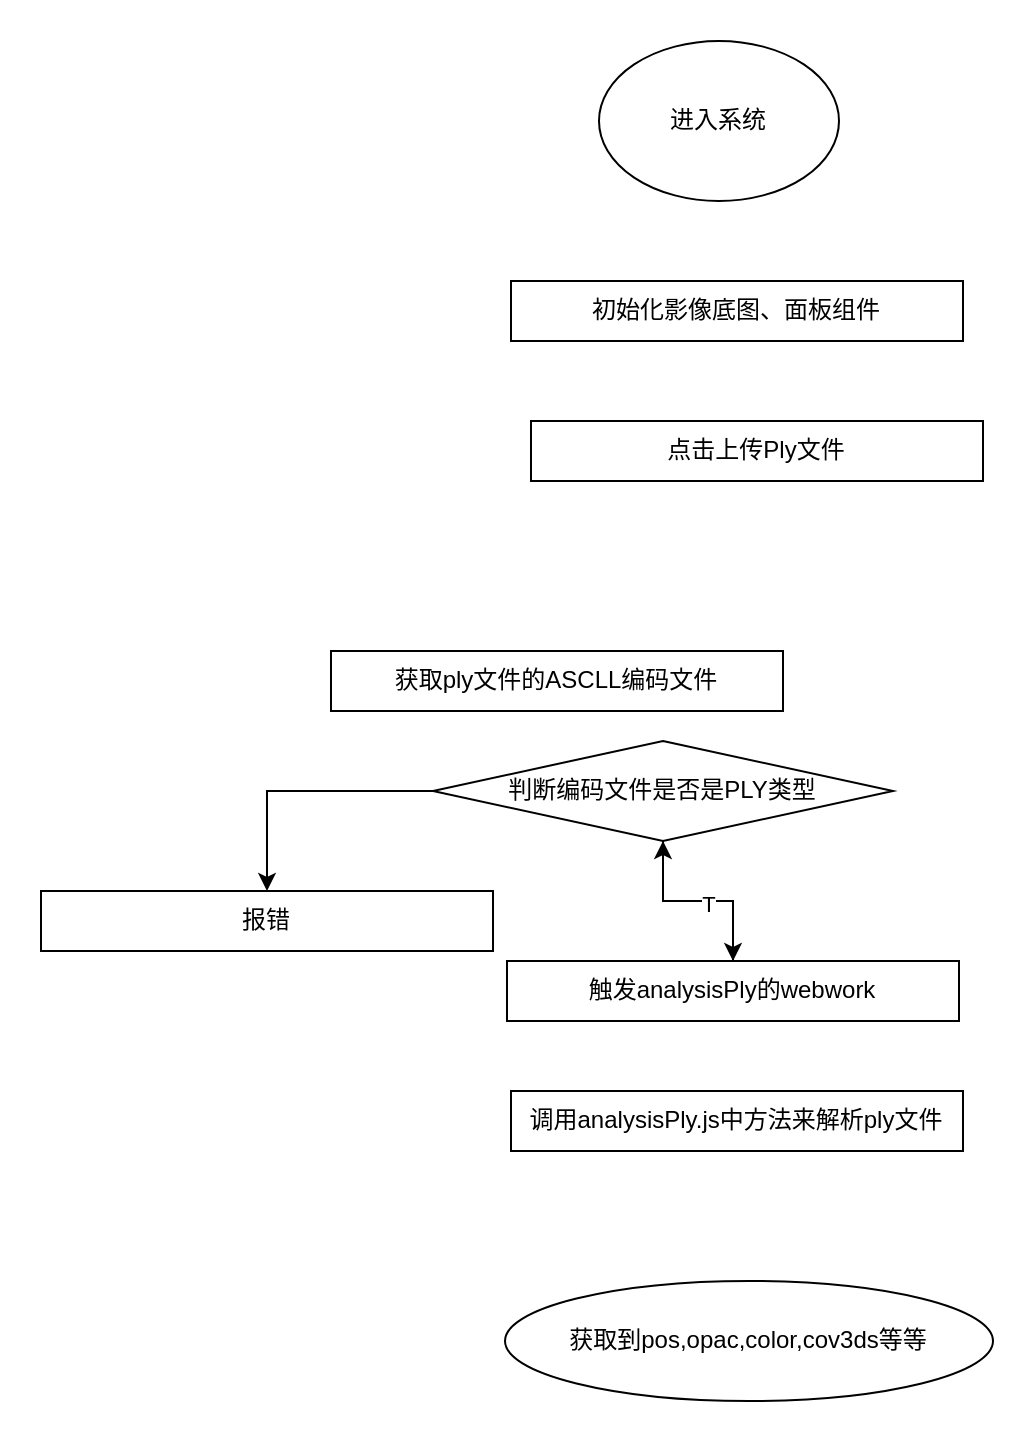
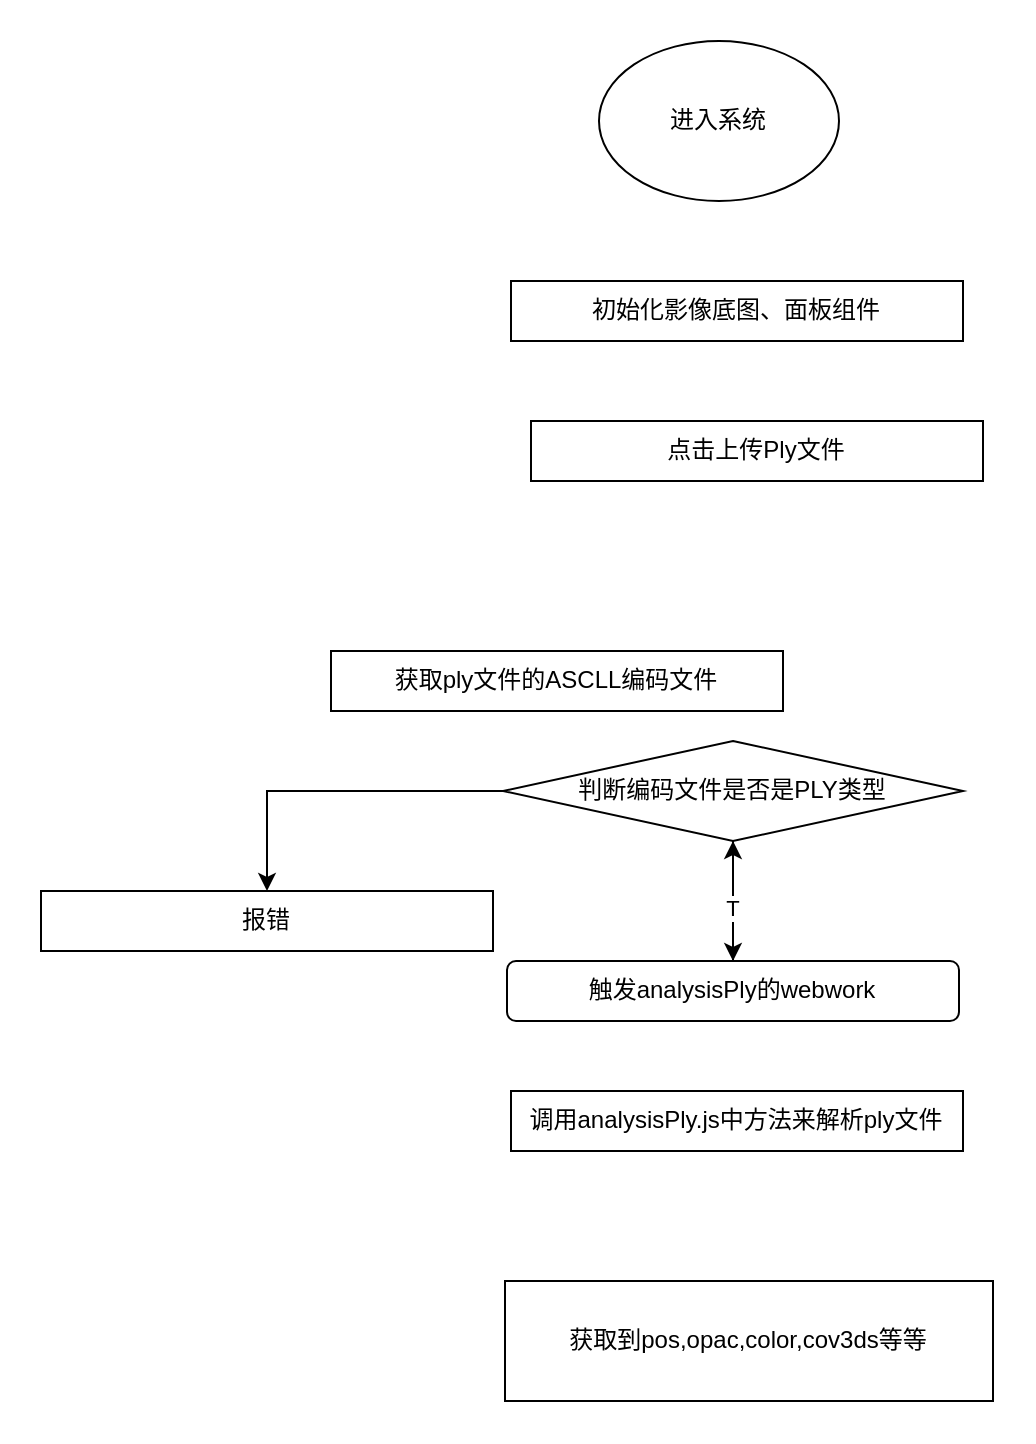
node "判断编码文件是否是PLY类型": moved (663, 791) -> (733, 791)
node "触发analysisPly的webwork": shape rectangle -> rounded rectangle
node "获取到pos,opac,color,cov3ds等等": shape ellipse -> rectangle
